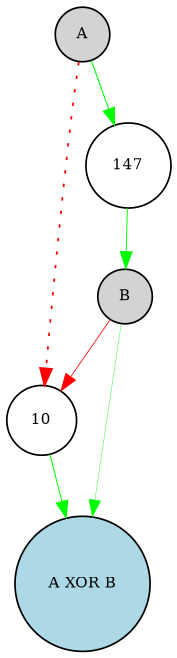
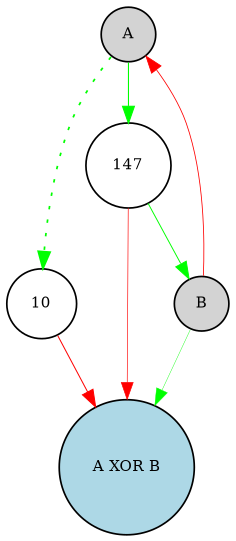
edge "A" -> "10": color red -> green
edge "147" -> "A XOR B": added
edge "B" -> "10": now "B" -> "A"
edge "10" -> "A XOR B": color green -> red
